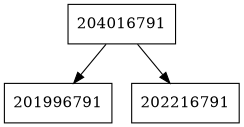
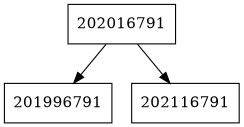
node "204016791": label "204016791" -> "202016791"
node "202216791": label "202216791" -> "202116791"
